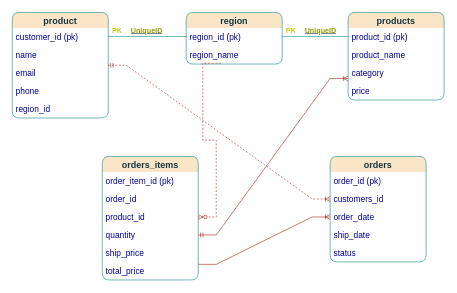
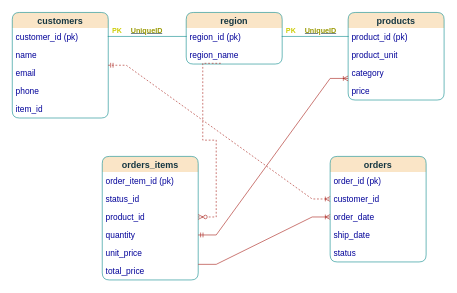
node "product": label "product" -> "customers"
node "product_name": label "product_name" -> "product_unit"
node "region_id": label "region_id" -> "item_id"
node "order_id": label "order_id" -> "status_id"
node "customers_id": label "customers_id" -> "customer_id"
node "ship_price": label "ship_price" -> "unit_price"
